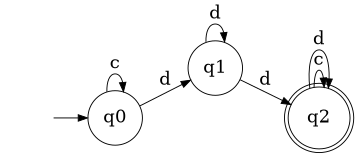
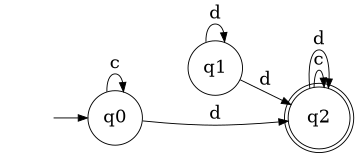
edge "q0" -> "q1": now "q0" -> "q2"
